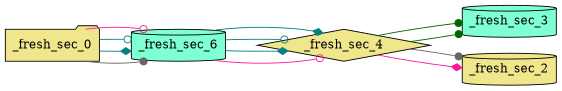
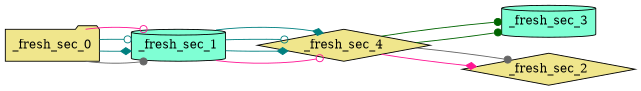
node "_fresh_sec_6": label "_fresh_sec_6" -> "_fresh_sec_1"
node "_fresh_sec_2": shape cylinder -> diamond
